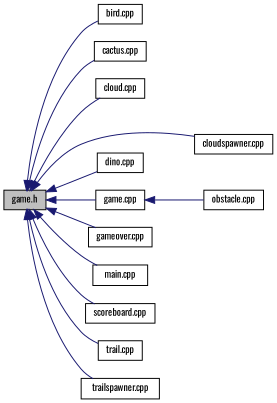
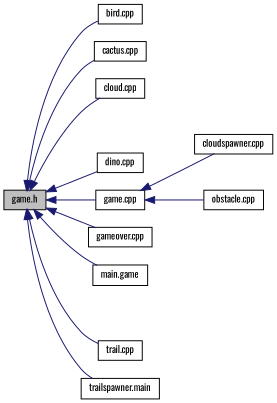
edge "cloudspawner.cpp" -> "game.h": now "cloudspawner.cpp" -> "game.cpp"
node "main.cpp": label "main.cpp" -> "main.game"
node "scoreboard.cpp": removed
node "trailspawner.cpp": label "trailspawner.cpp" -> "trailspawner.main"
